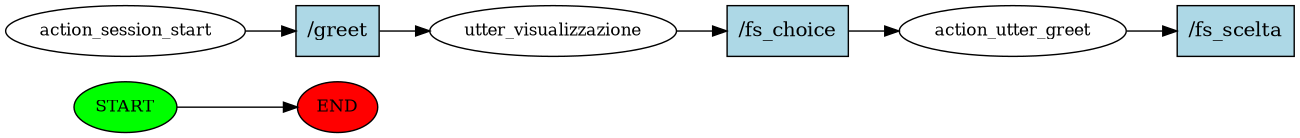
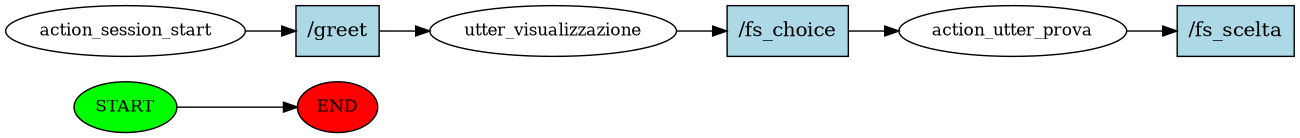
node "action_utter_greet": label "action_utter_greet" -> "action_utter_prova"
